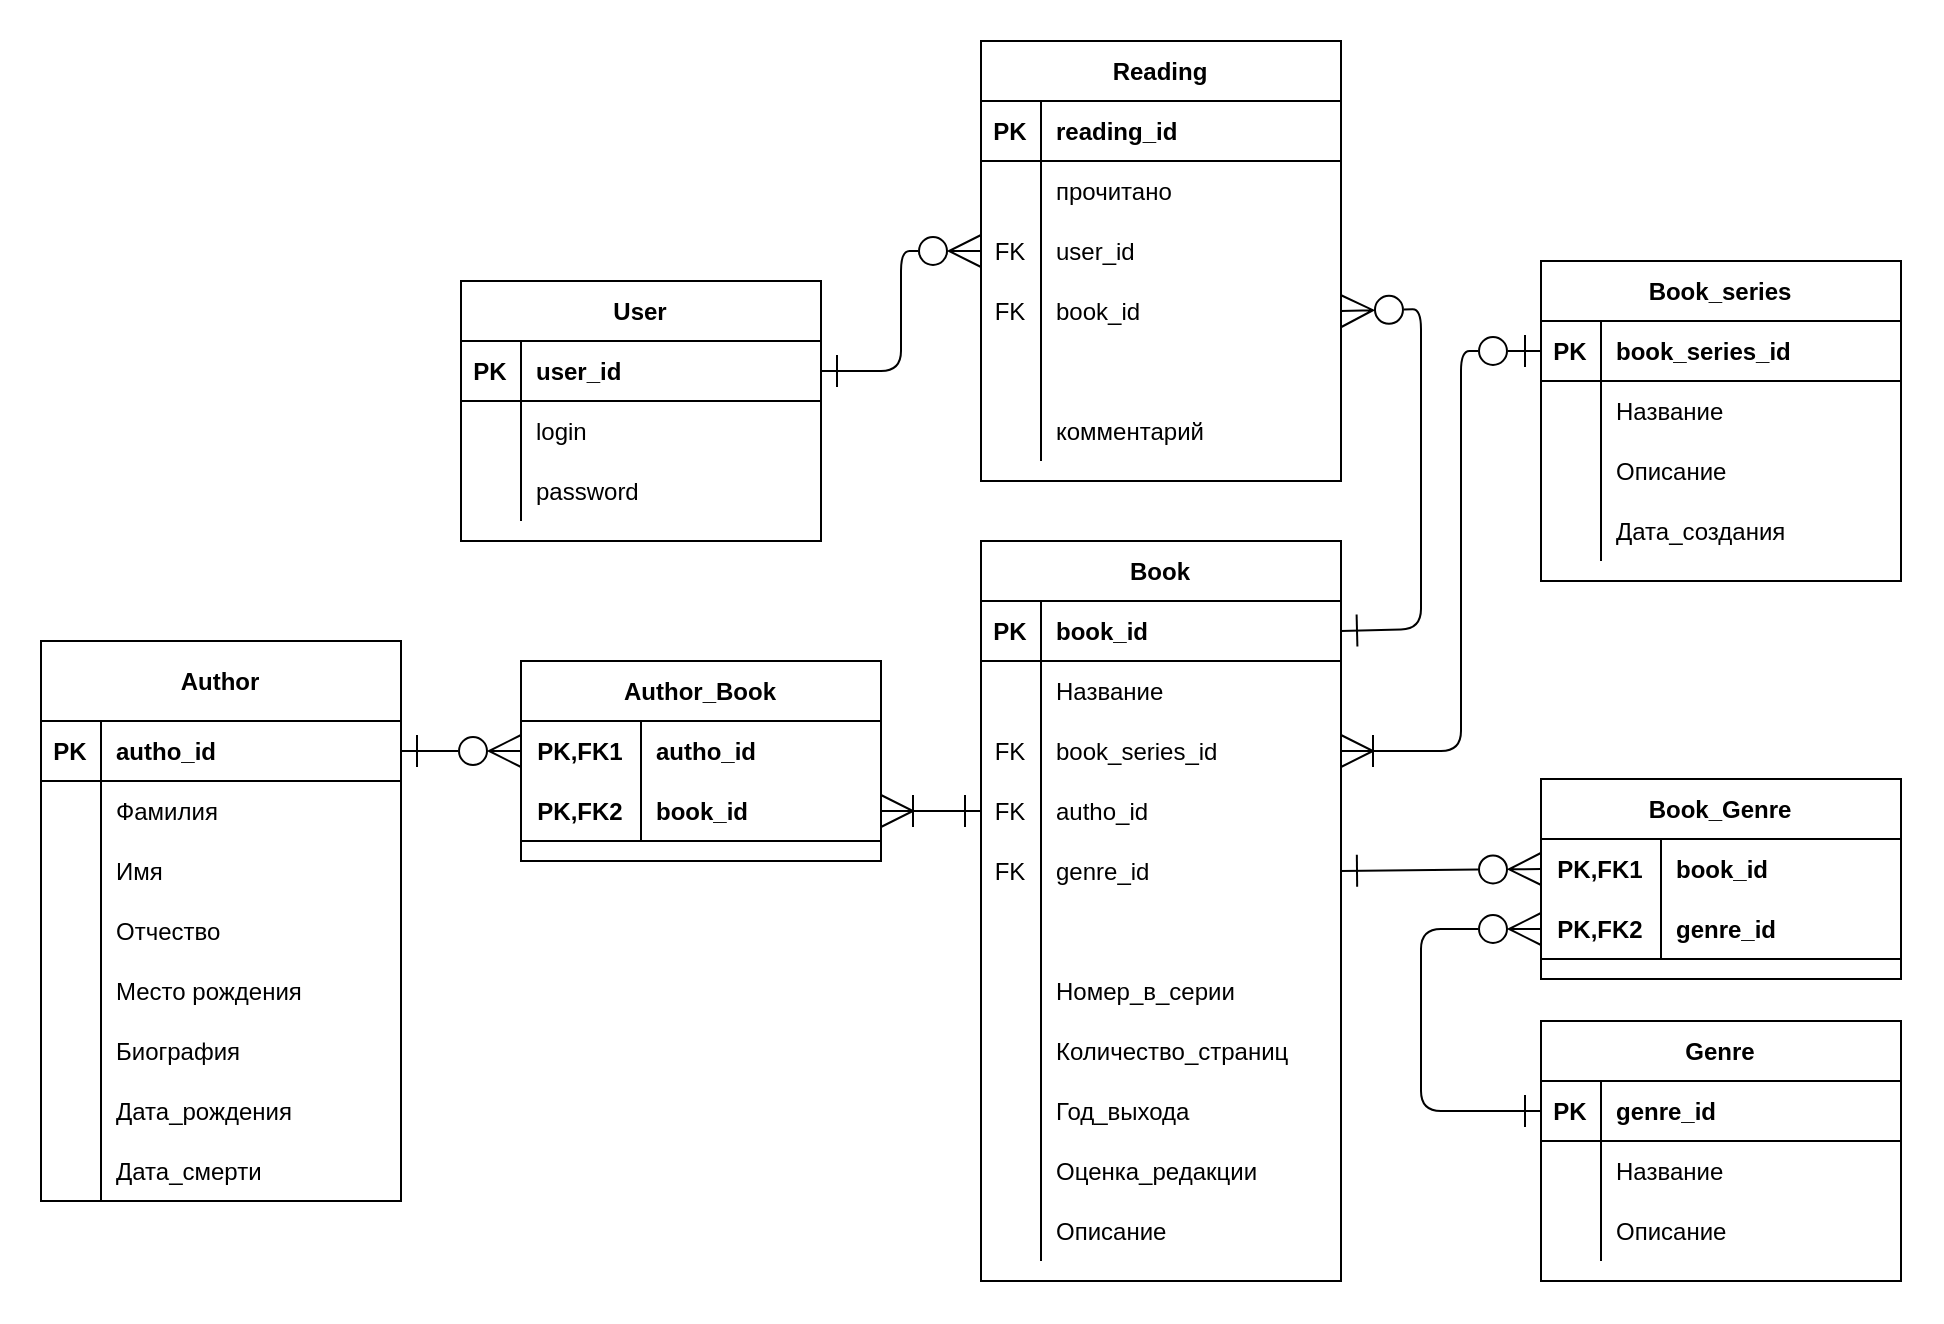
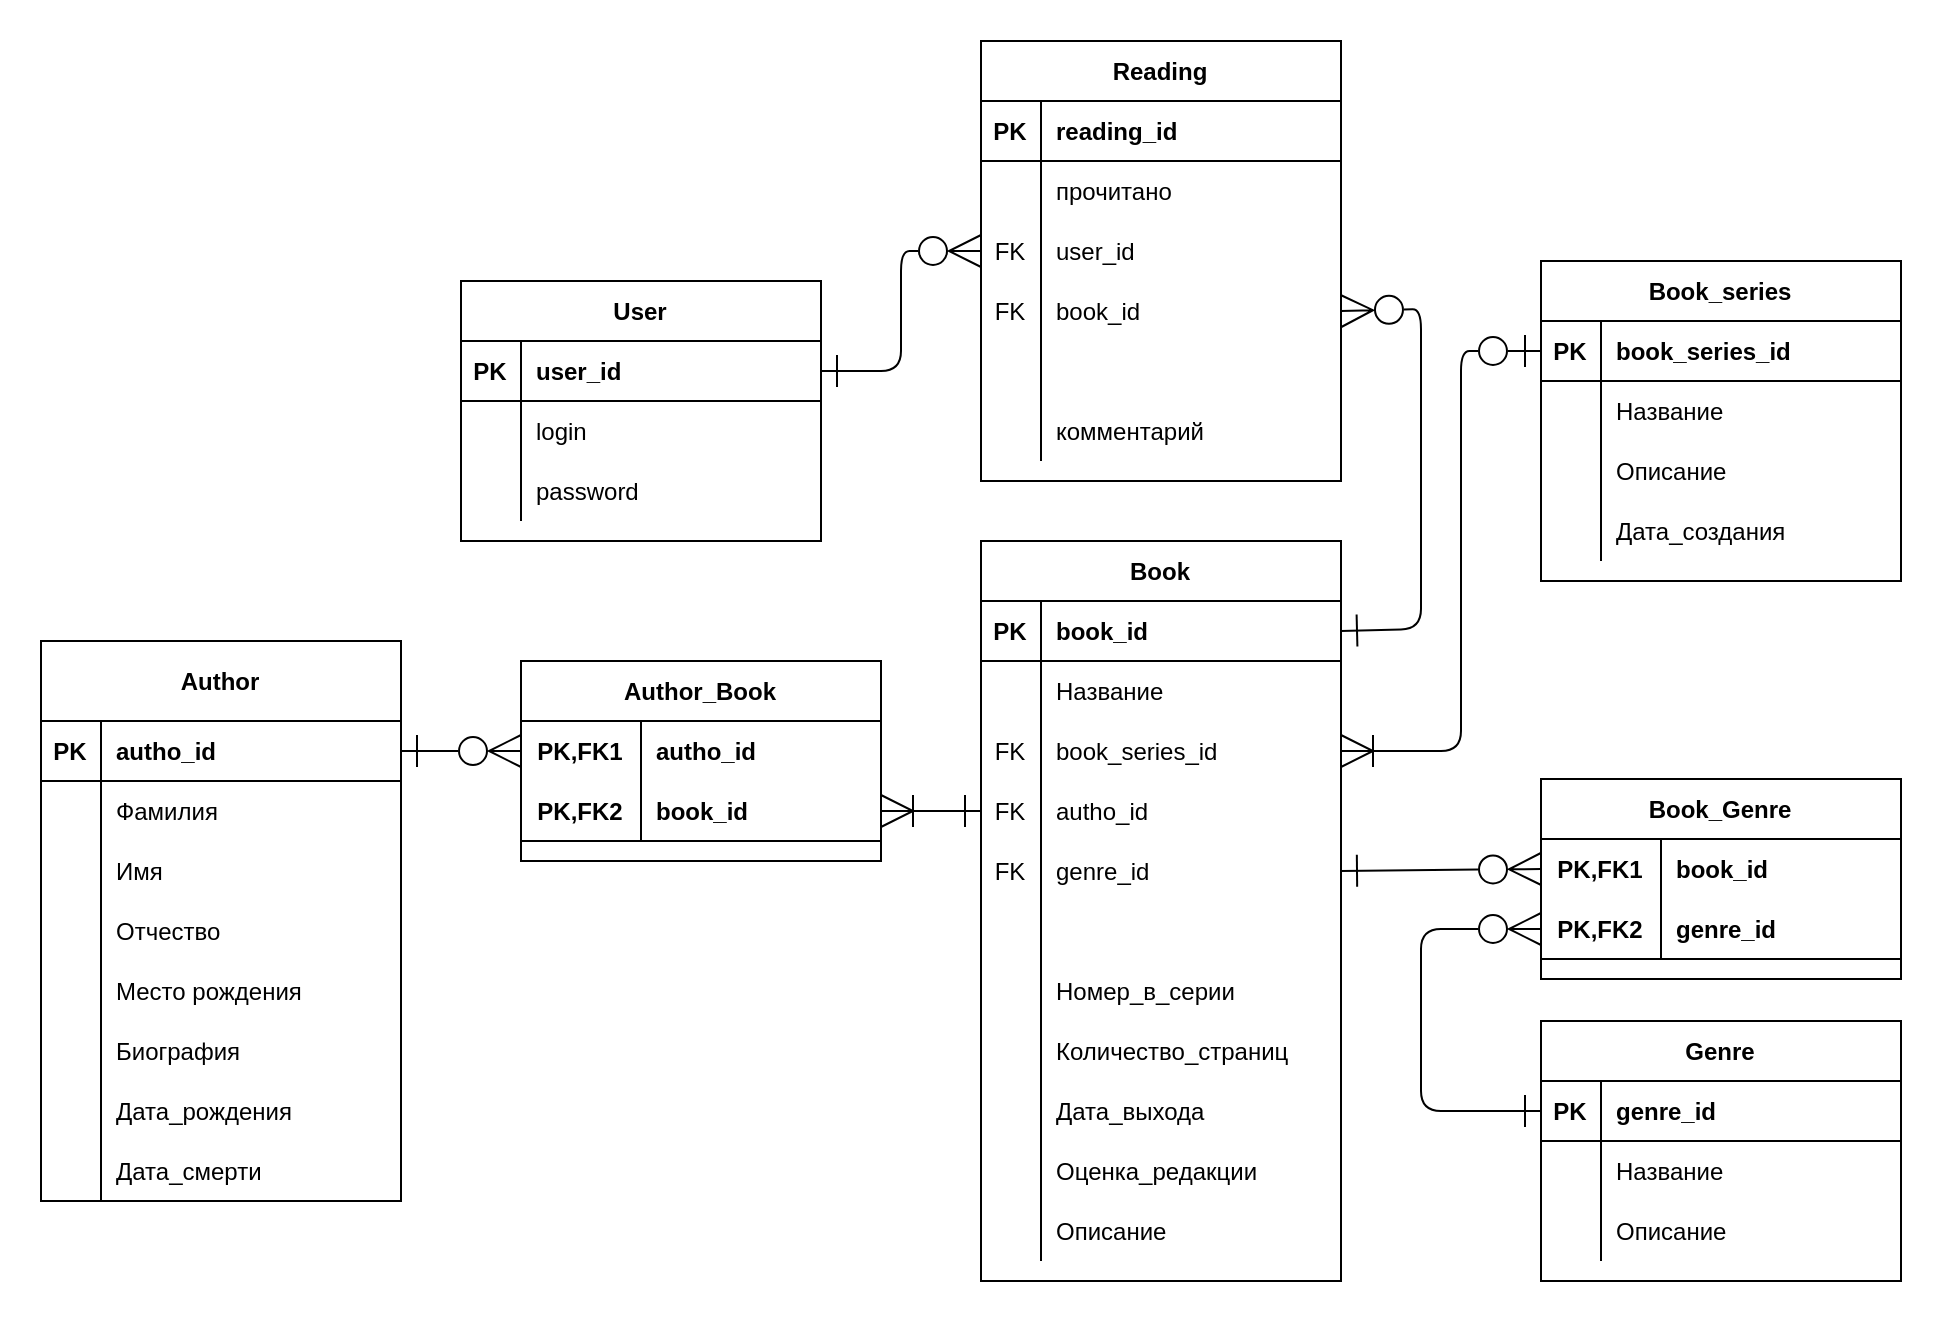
node "Год_выхода": label "Год_выхода" -> "Дата_выхода"
